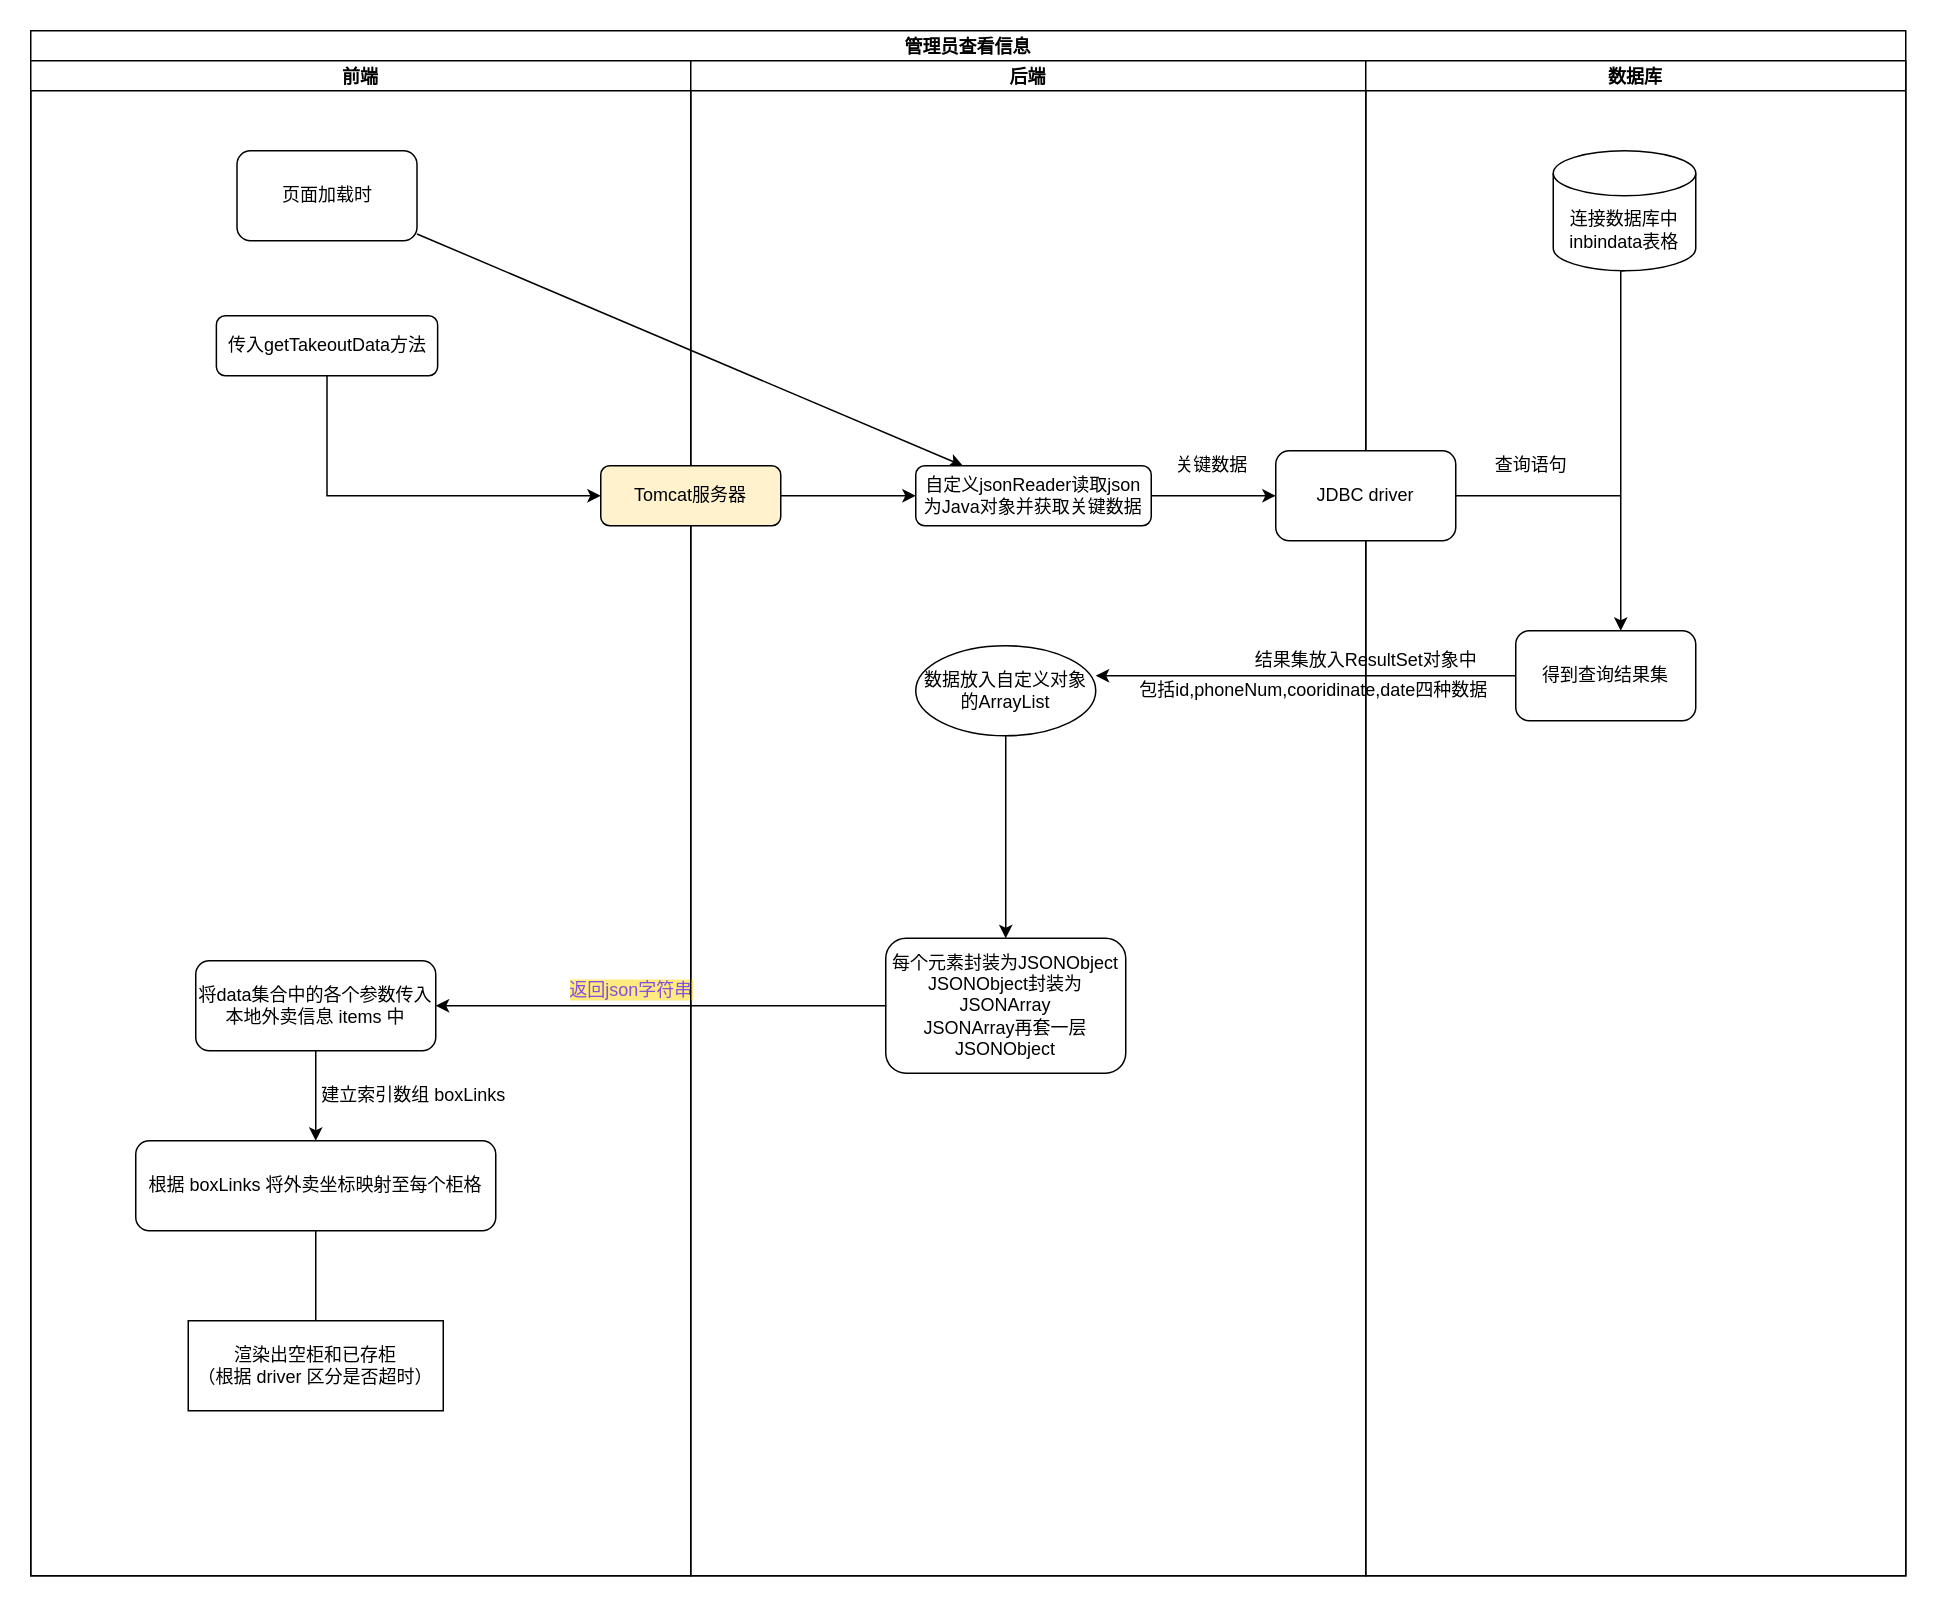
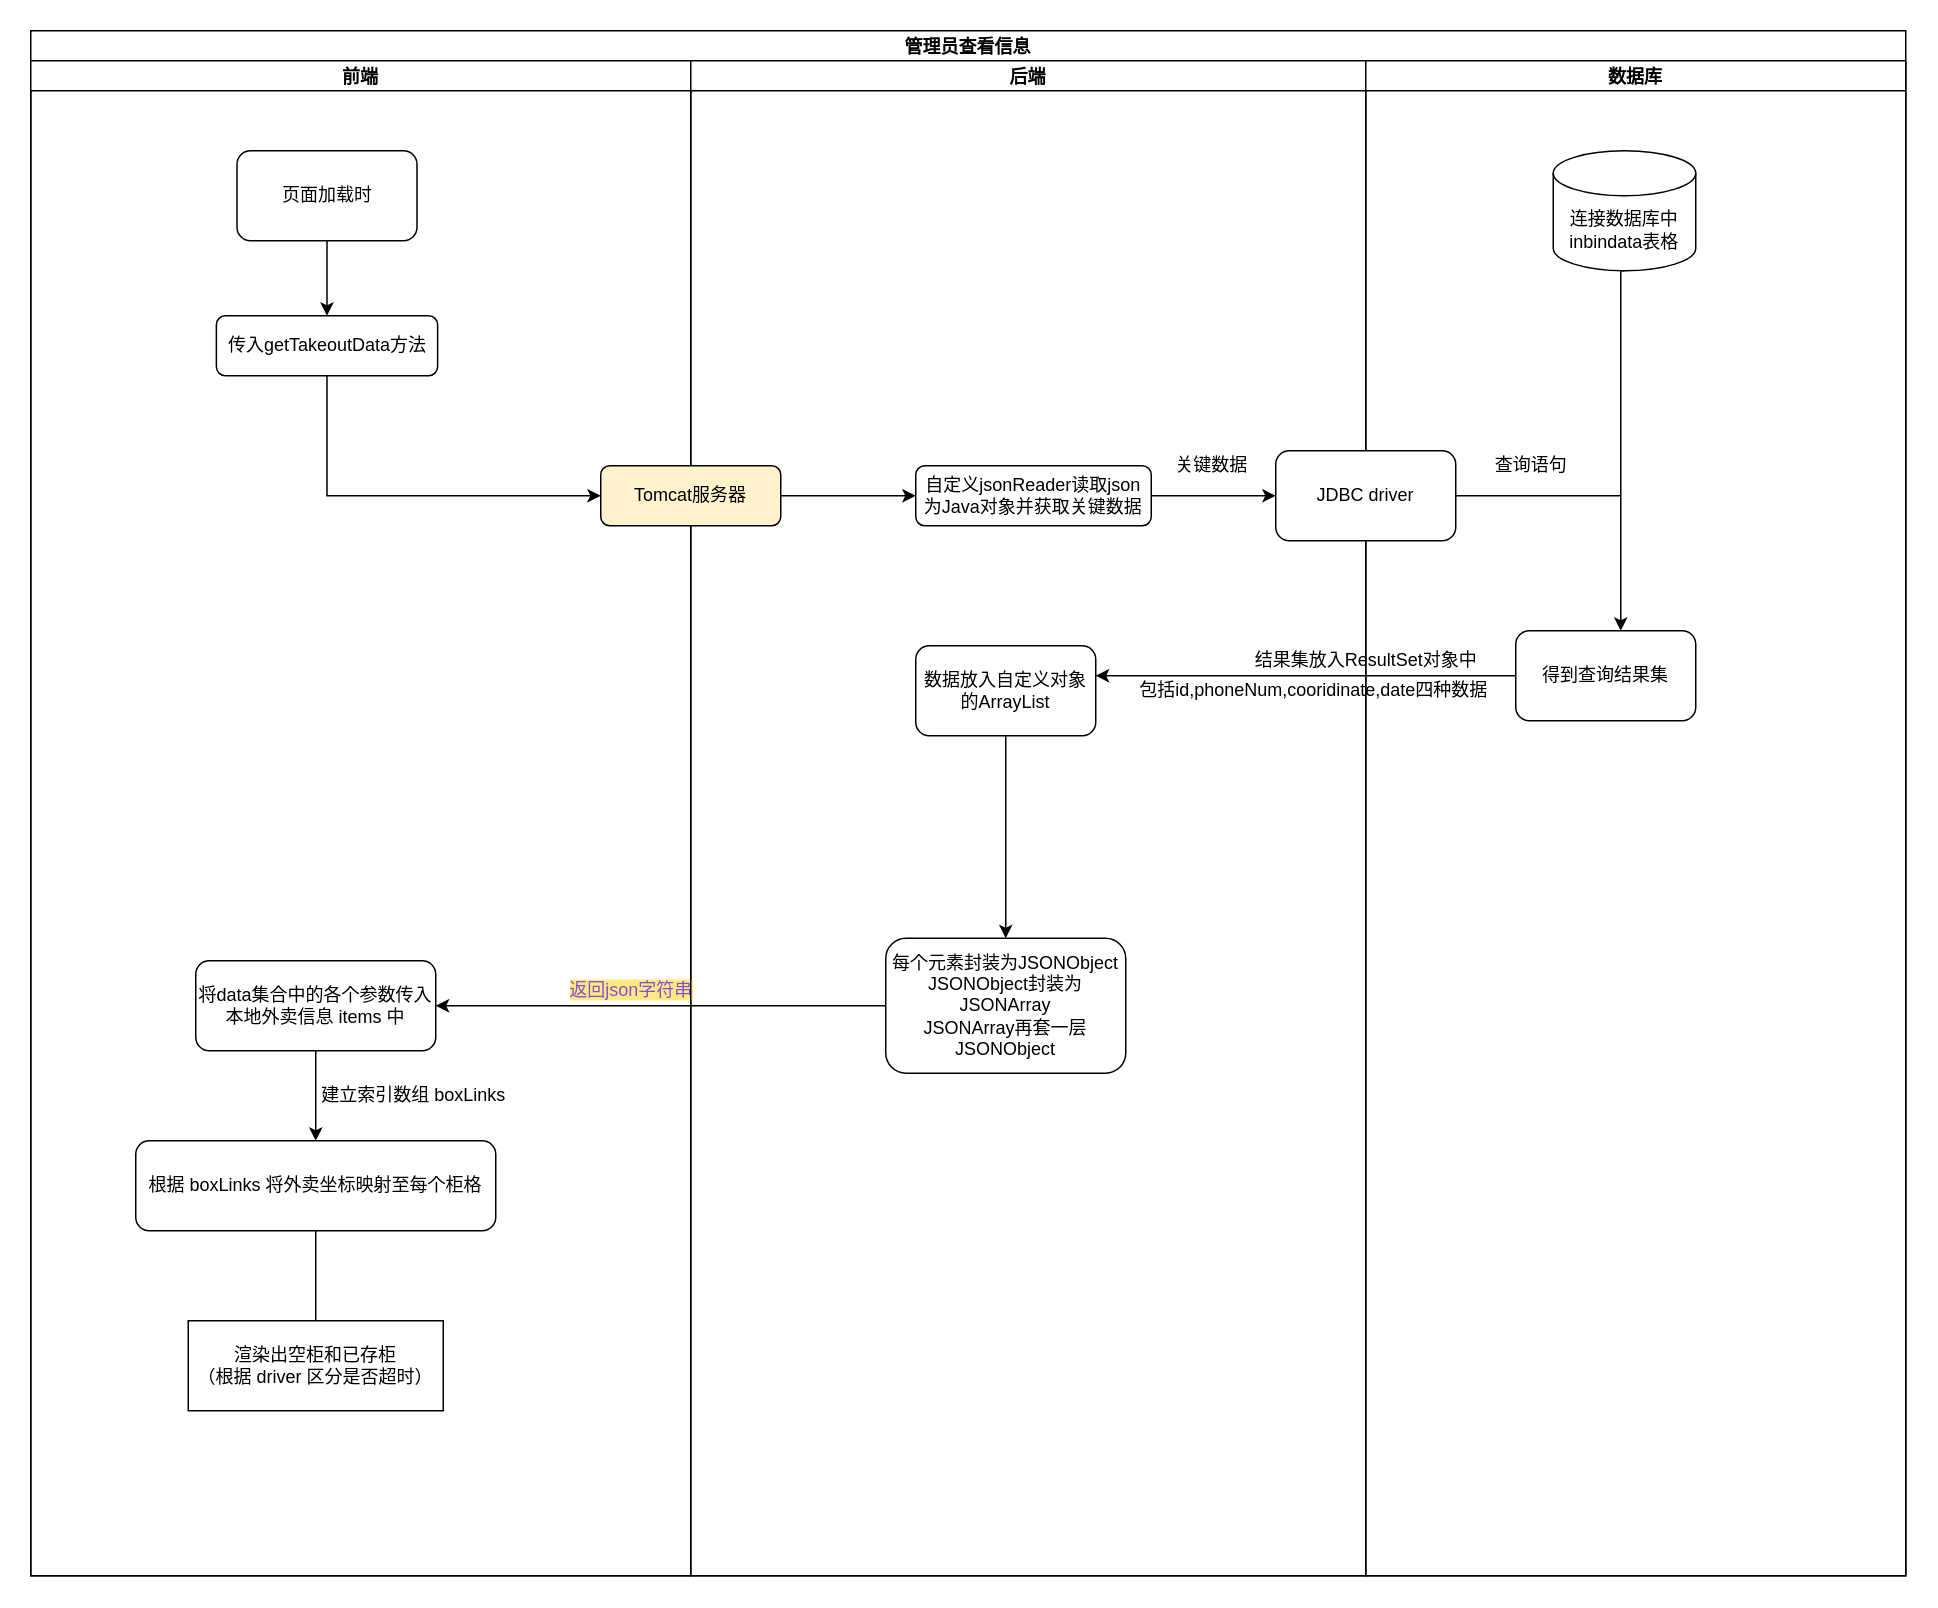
edge "页面加载时" -> "自定义jsonReader读取json为Java对象并获取关键数据": now "页面加载时" -> "传入getTakeoutData方法"
node "数据放入自定义对象的ArrayList": shape ellipse -> rounded rectangle
